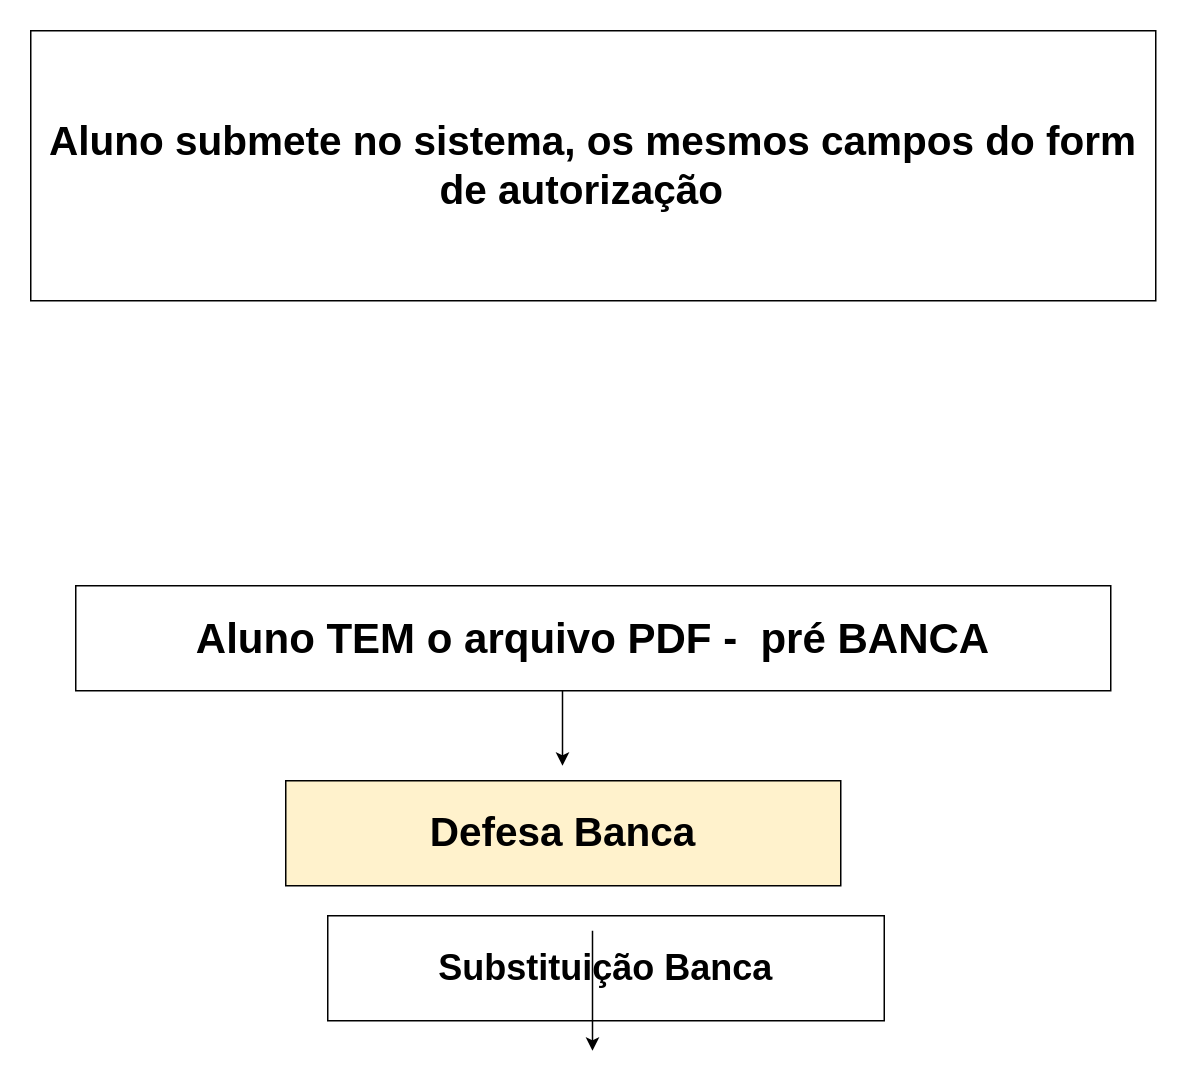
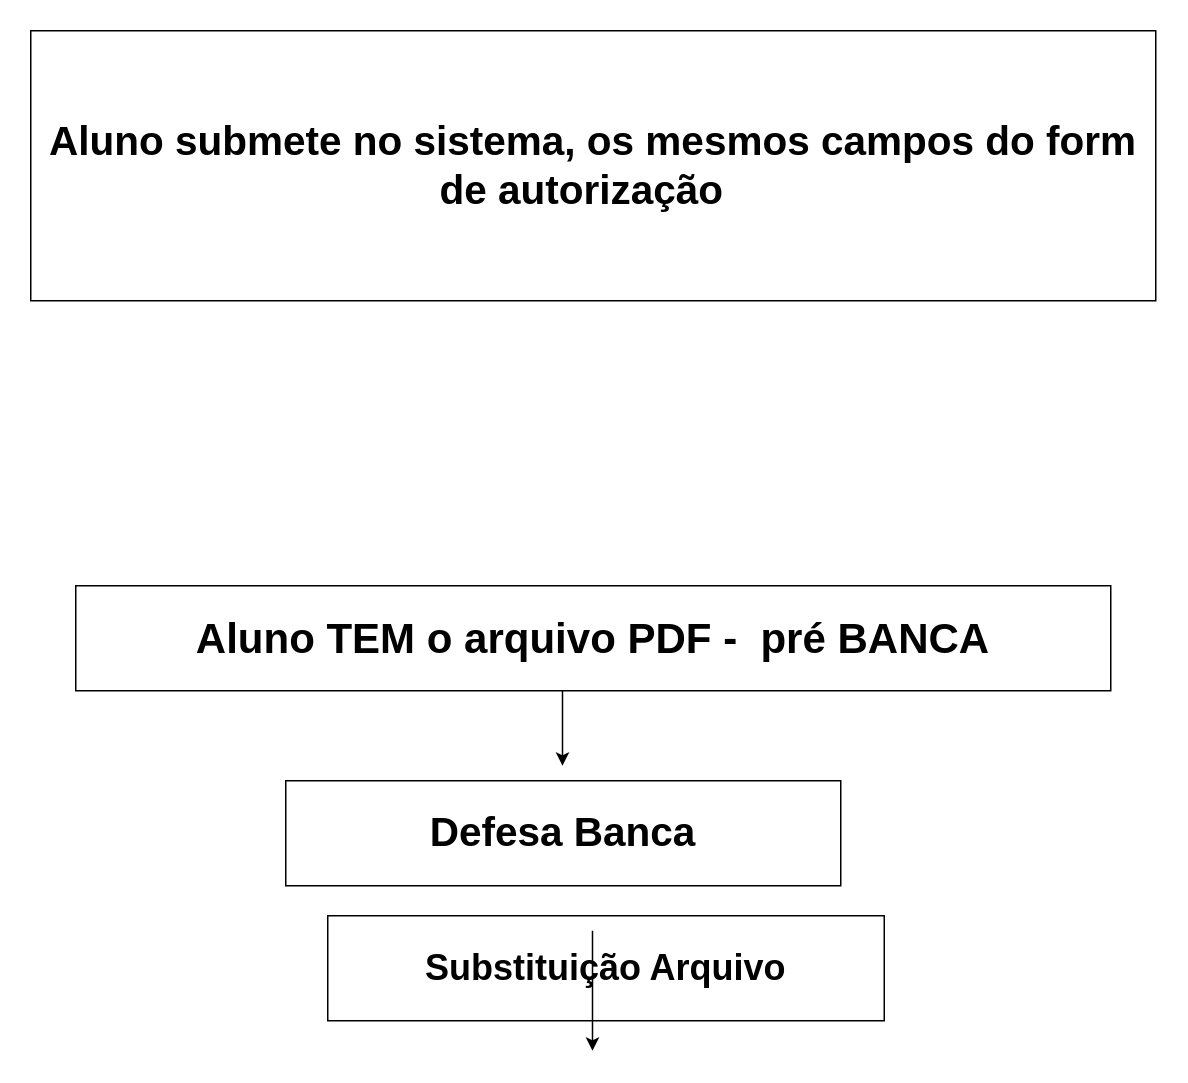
node "Defesa Banca": fillcolor #fff2cc -> #ffffff
node "Substituição Banca": label "Substituição Banca" -> "Substituição Arquivo"
